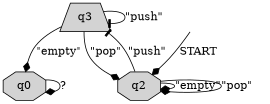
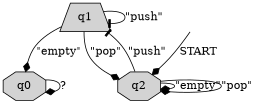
node "q3": label "q3" -> "q1"
